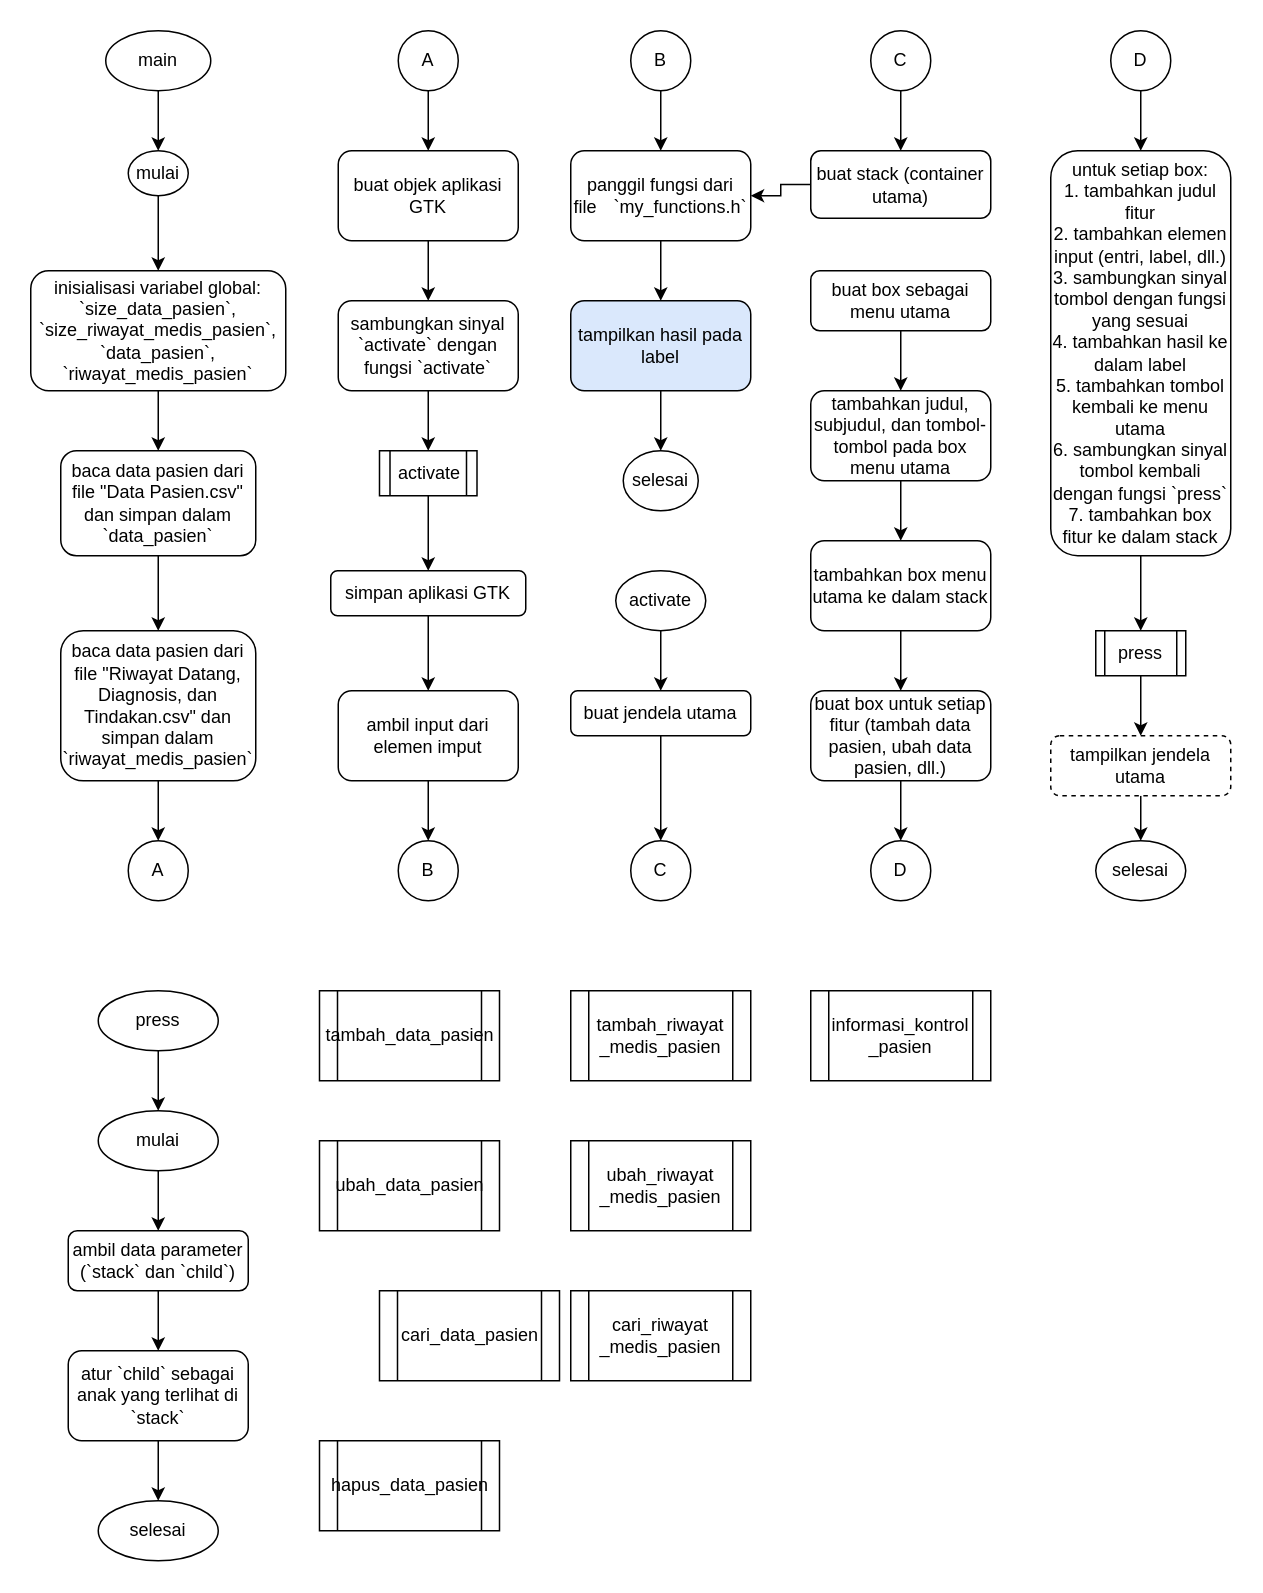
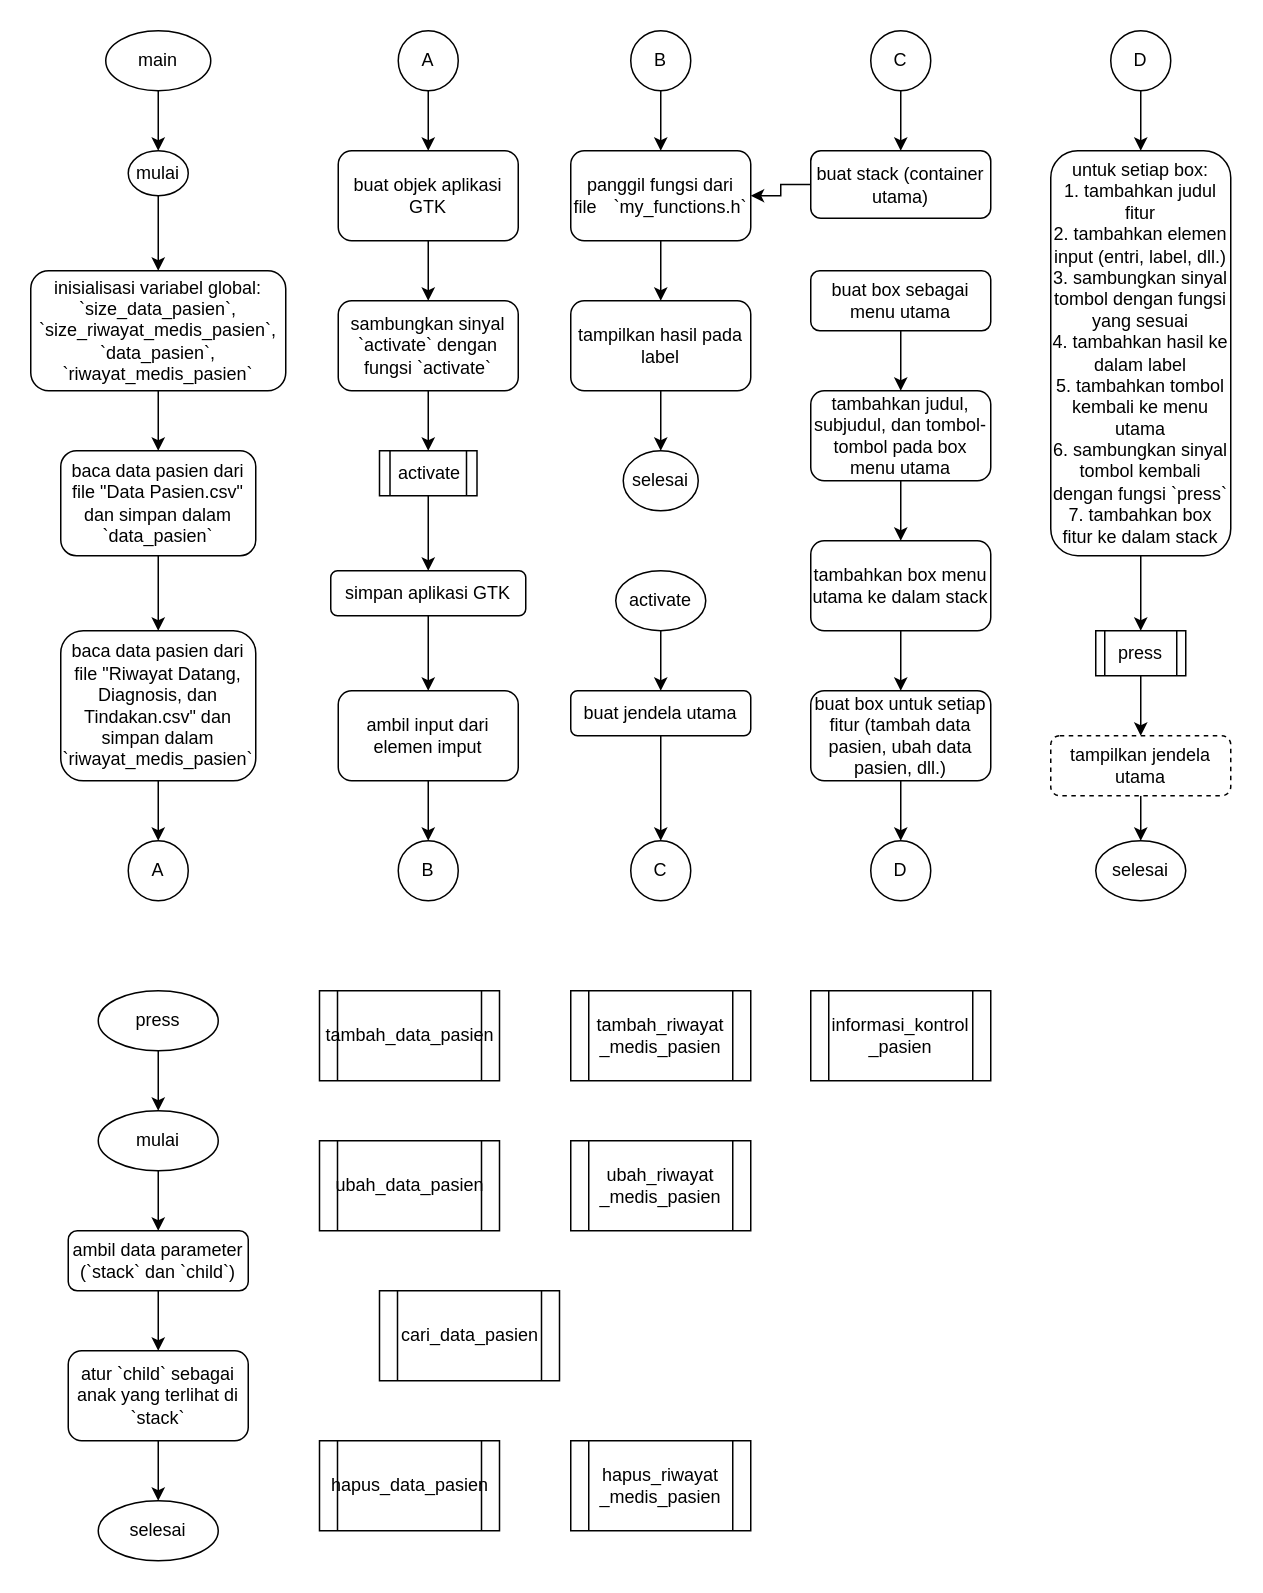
node "tampilkan hasil pada label": fillcolor #dae8fc -> #ffffff
node "cari_riwayat _medis_pasien": removed
node "hapus_riwayat _medis_pasien": added
